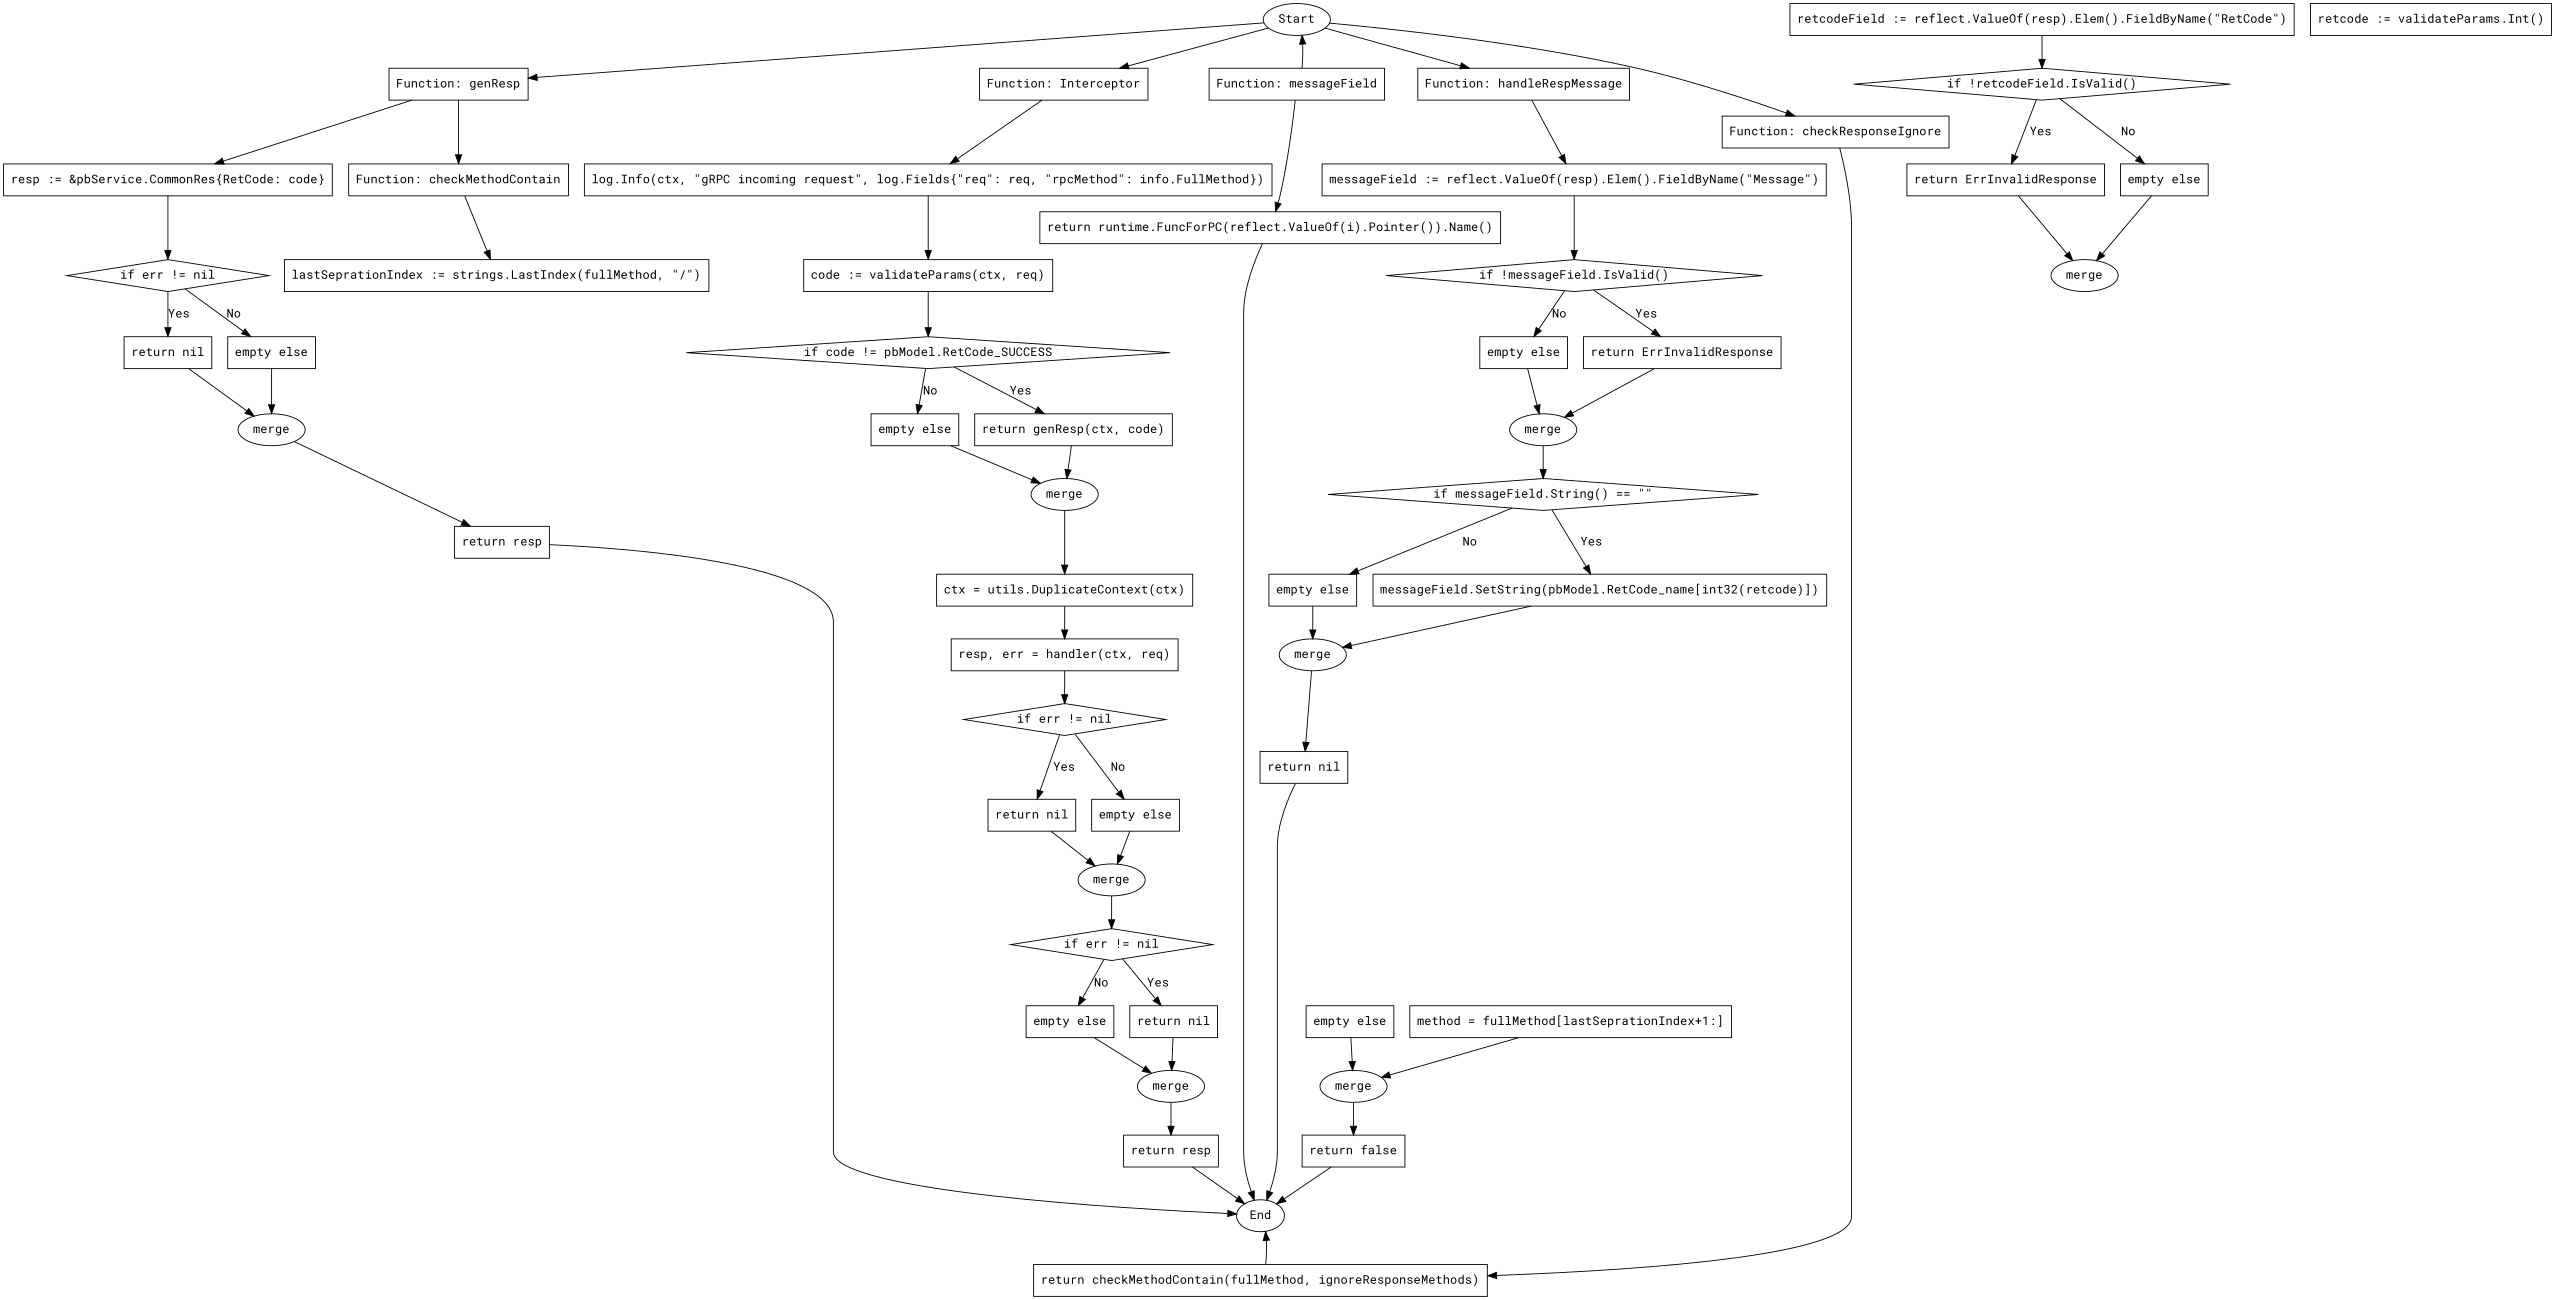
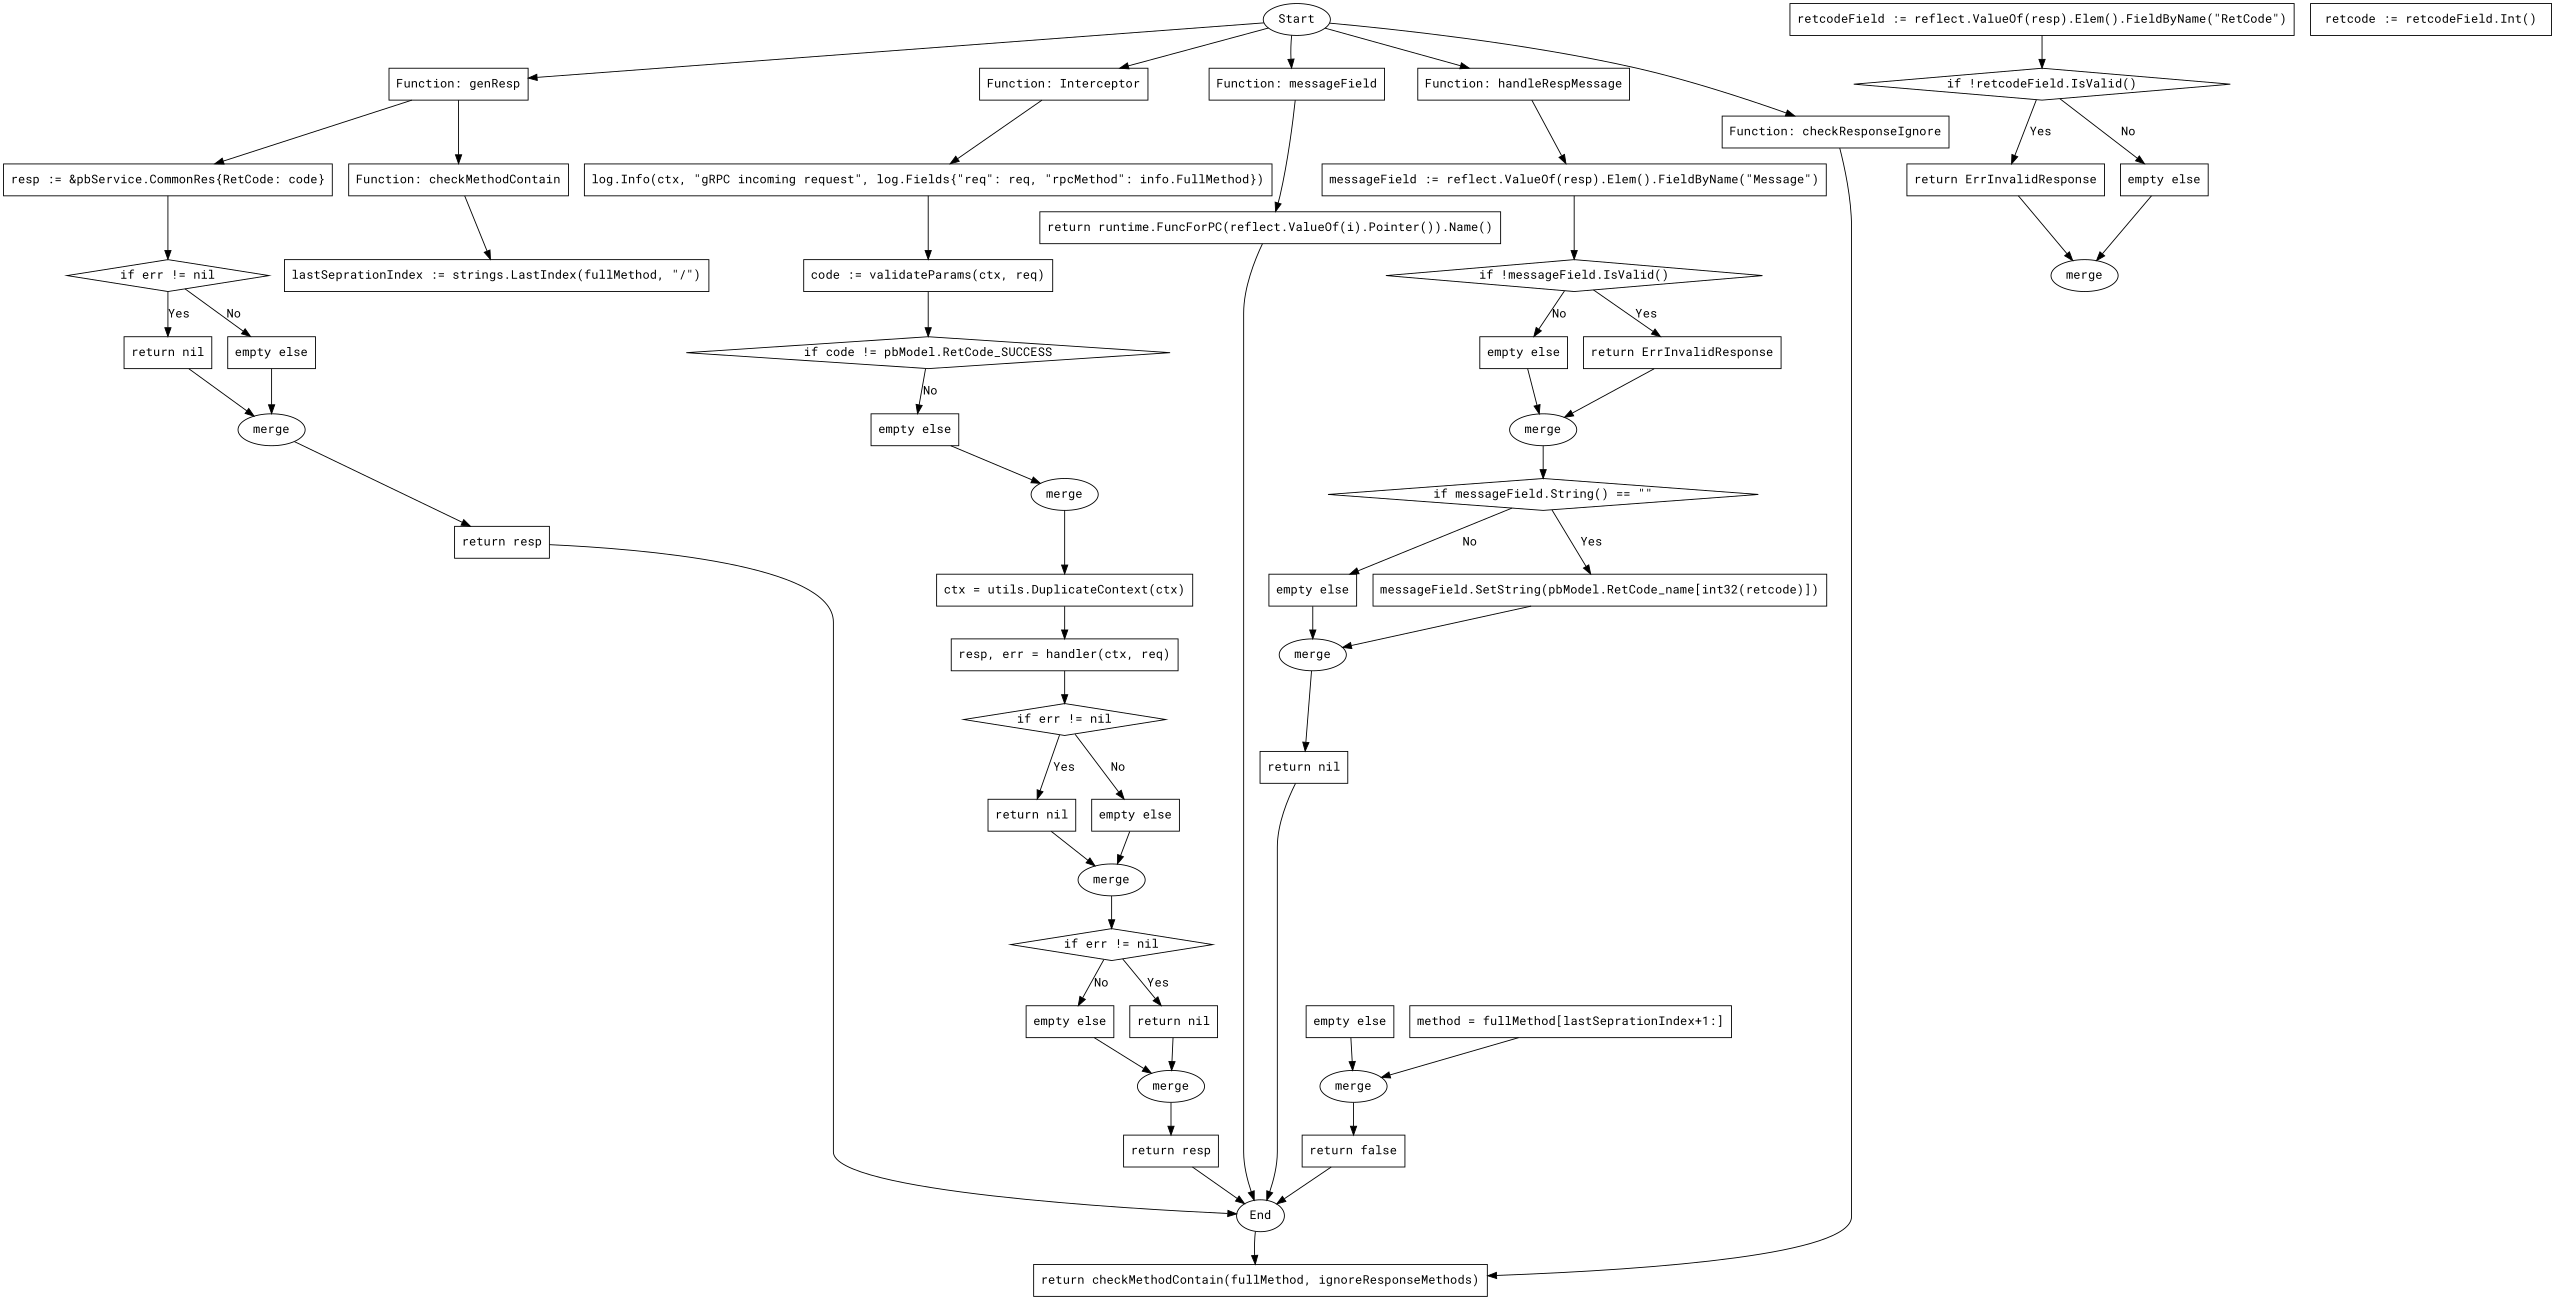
node "retcode := validateParams.Int()": label "retcode := validateParams.Int()" -> "retcode := retcodeField.Int()"
edge "Function: messageField" -> "Start": reversed
node "return genResp(ctx, code)": removed
edge "return checkMethodContain(fullMethod, ignoreResponseMethods)" -> "End": reversed
